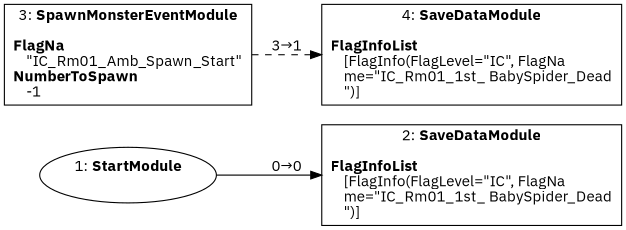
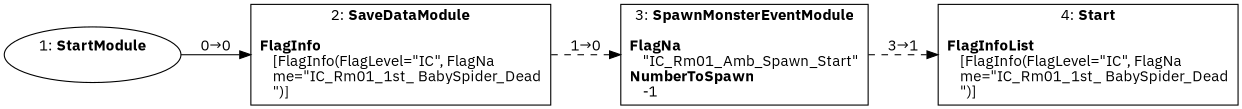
node "4:": text "SaveDataModule" -> "Start"
edge "2:" -> "3:": added, label "1→0"
node "2:": text "FlagInfoList" -> "FlagInfo"
